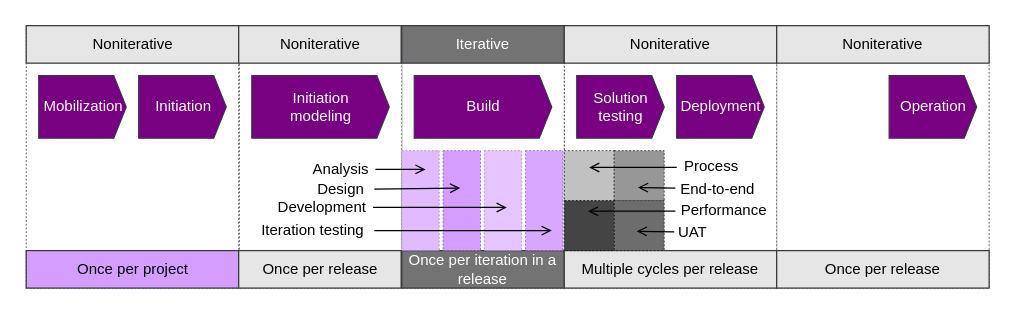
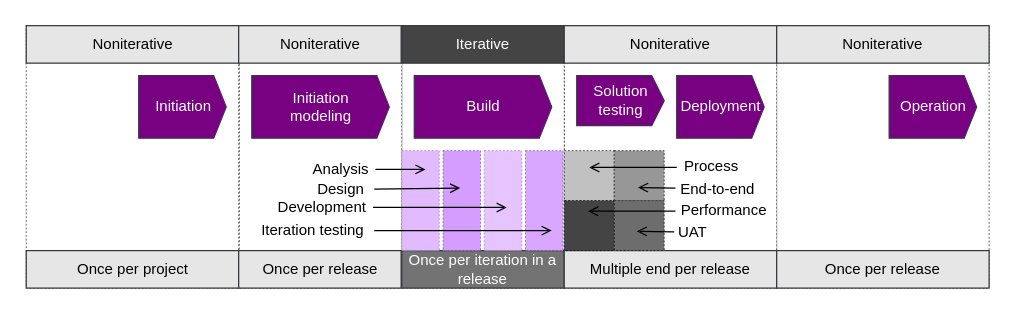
node "Iterative": fillcolor #737373 -> #444444
node "Mobilization": removed
node "Solution testing": size 88x63 -> 88x50
node "Once per project": fillcolor #d59dff -> #e6e6e6
node "Multiple cycles per release": label "Multiple cycles per release" -> "Multiple end per release"
